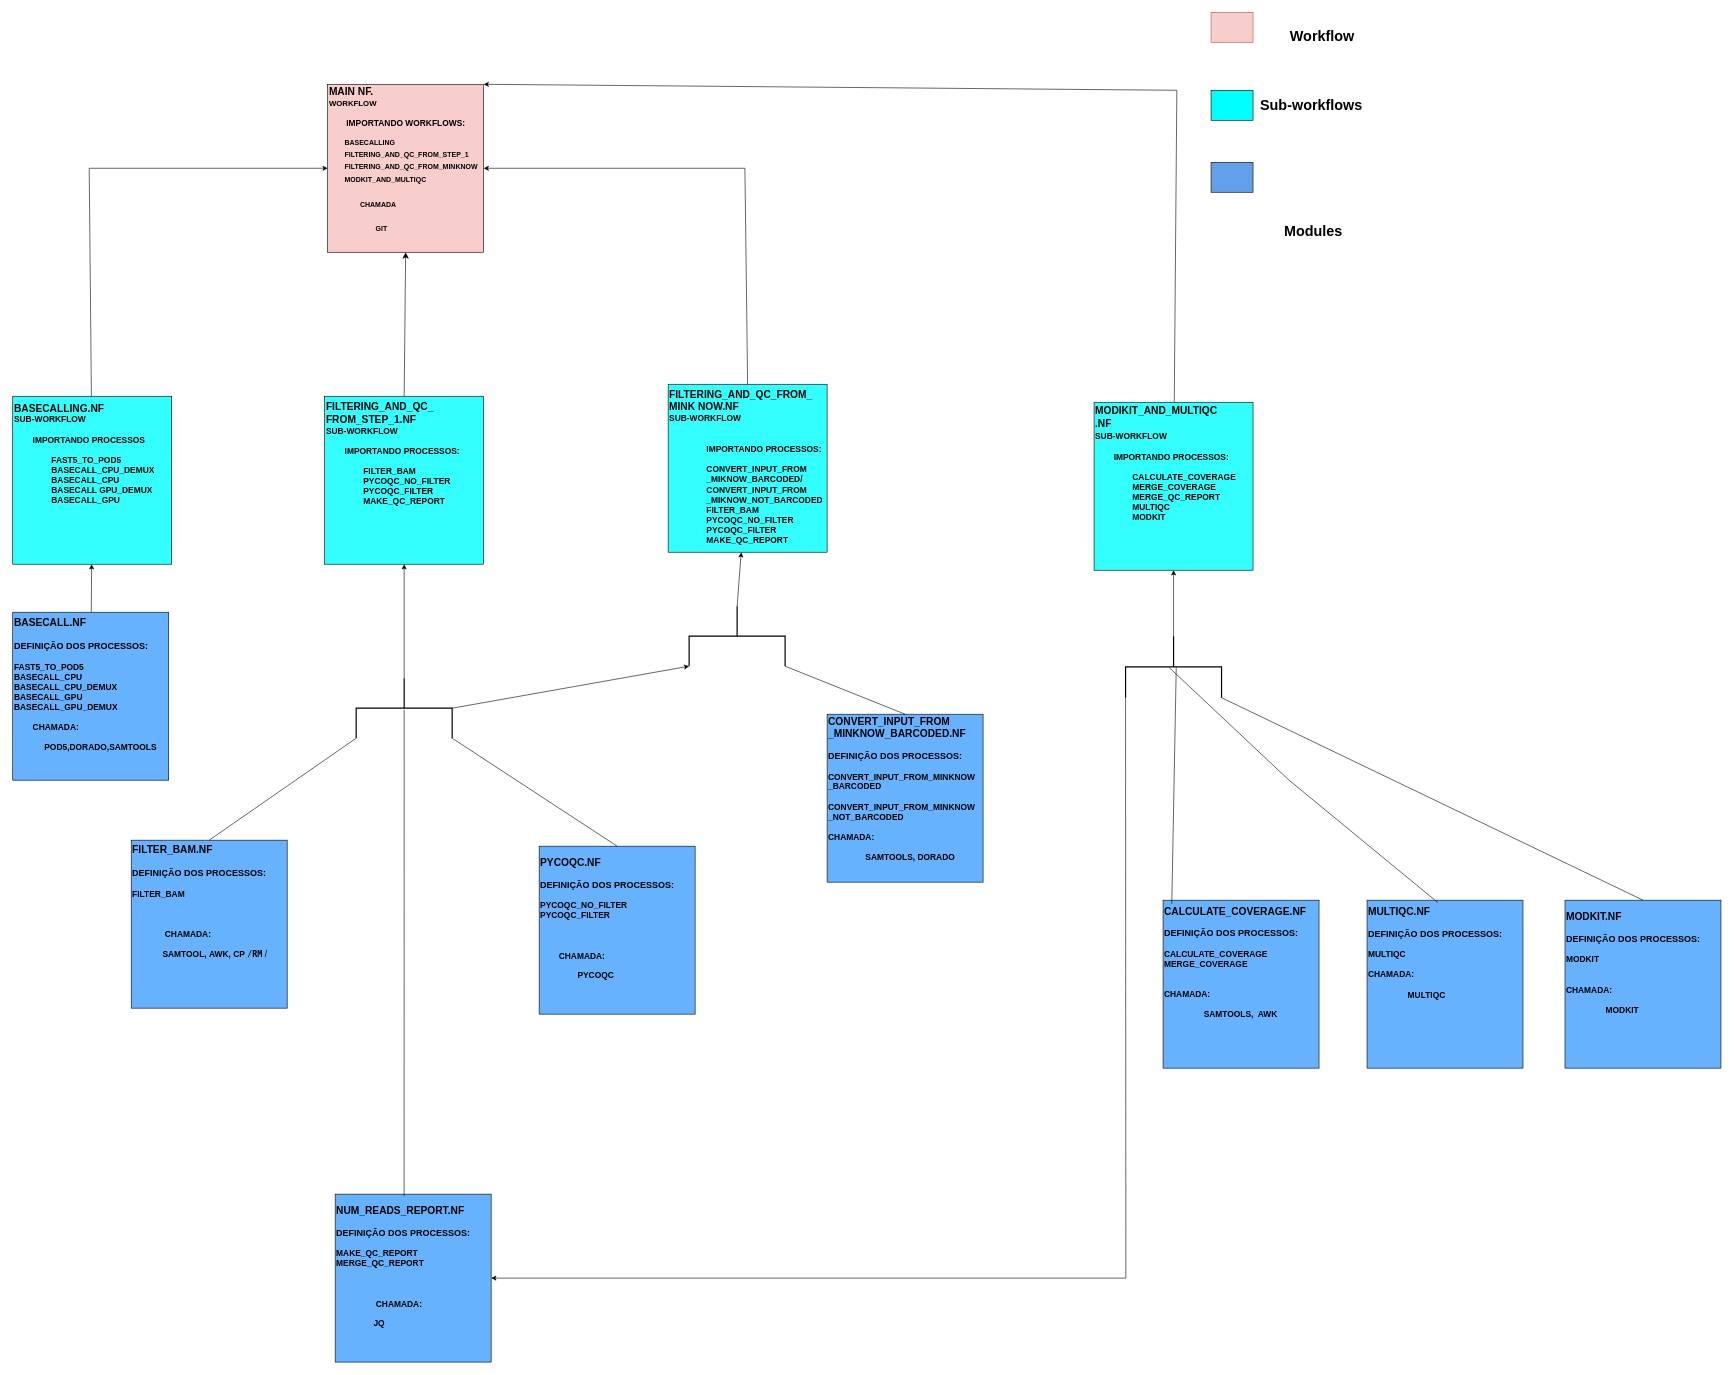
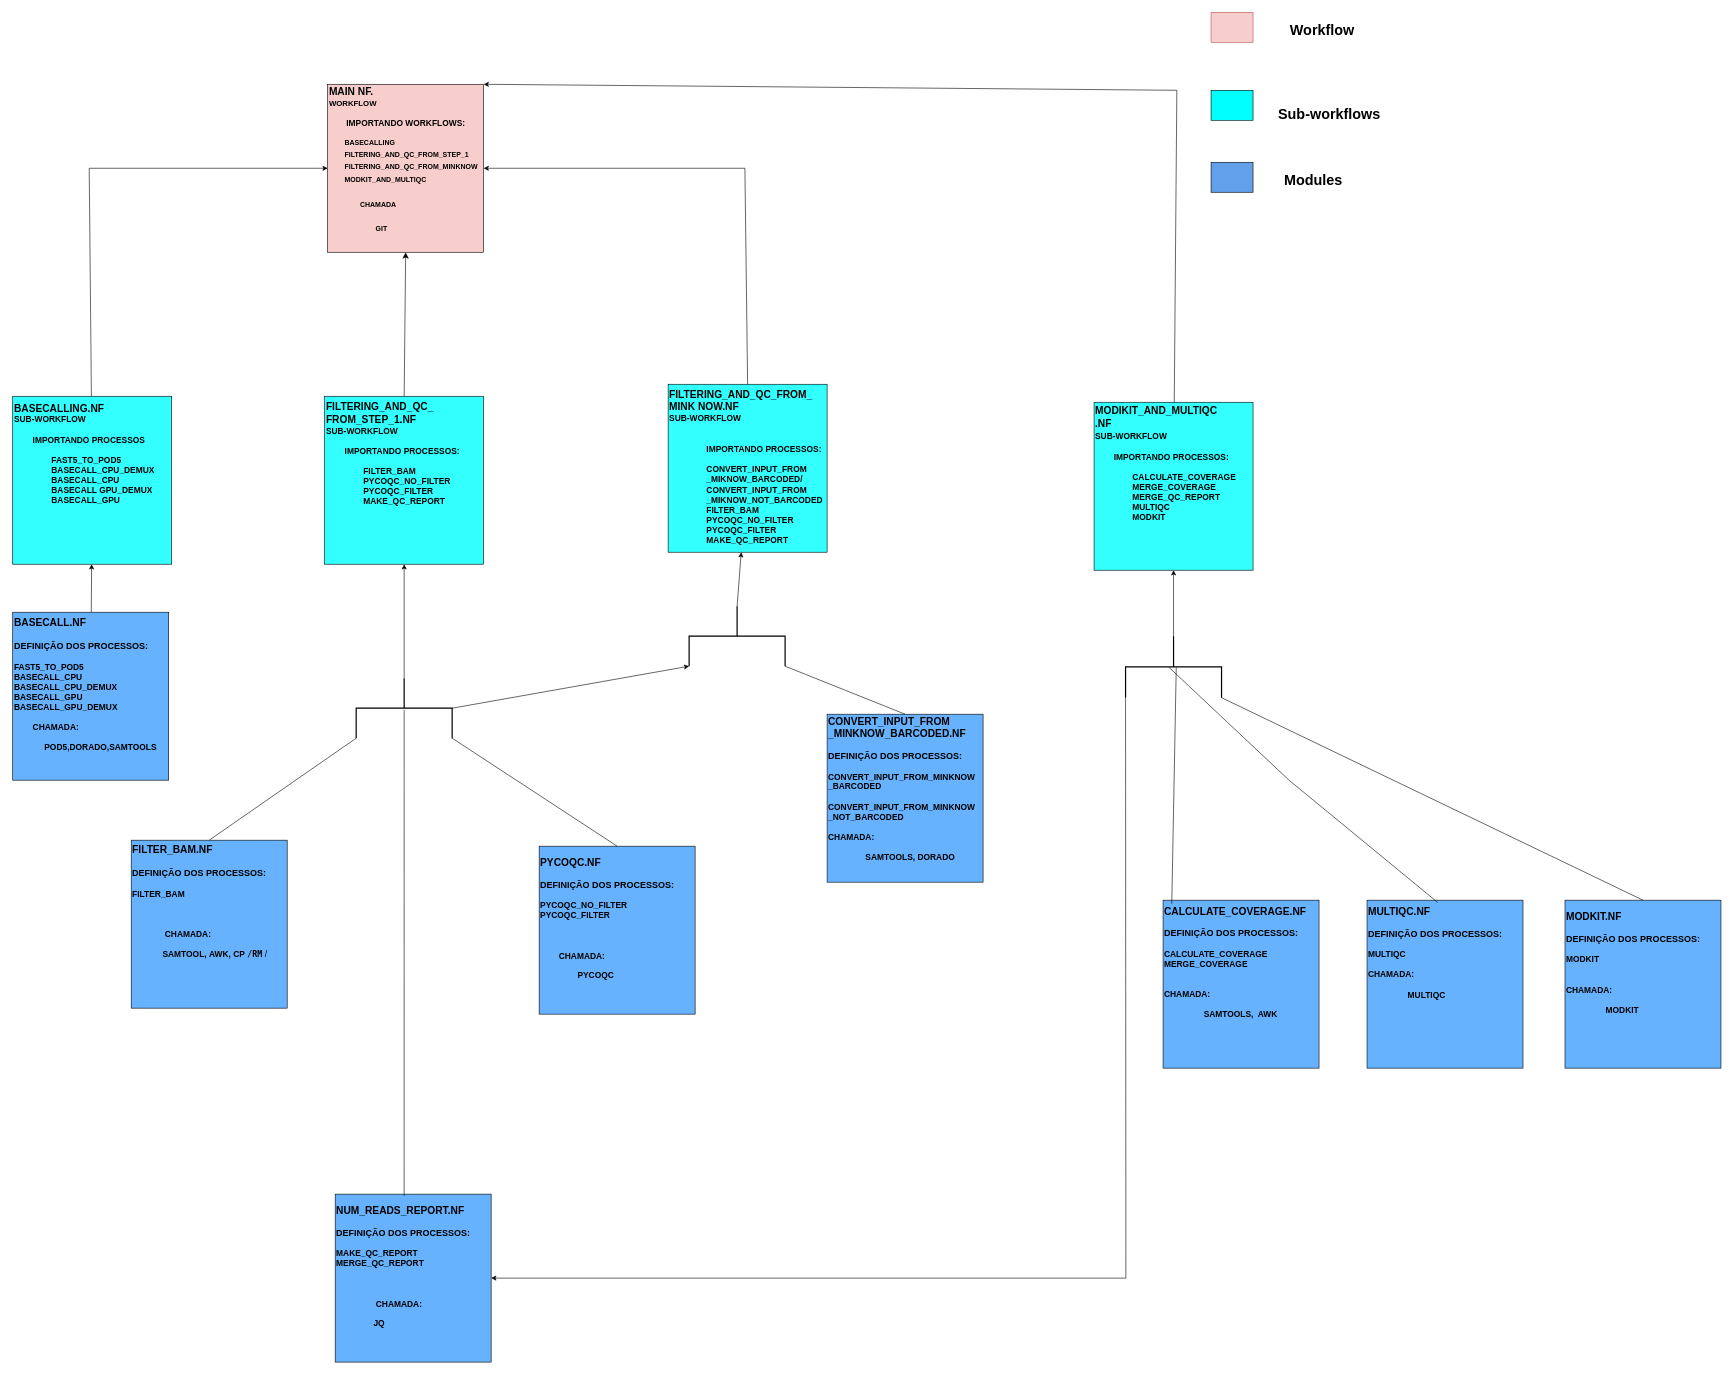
node "Workflow": moved (1322, 36) -> (1322, 30)
node "Sub-workflows": moved (1313, 108) -> (1331, 117)
node "Modules": moved (1337, 234) -> (1337, 183)
